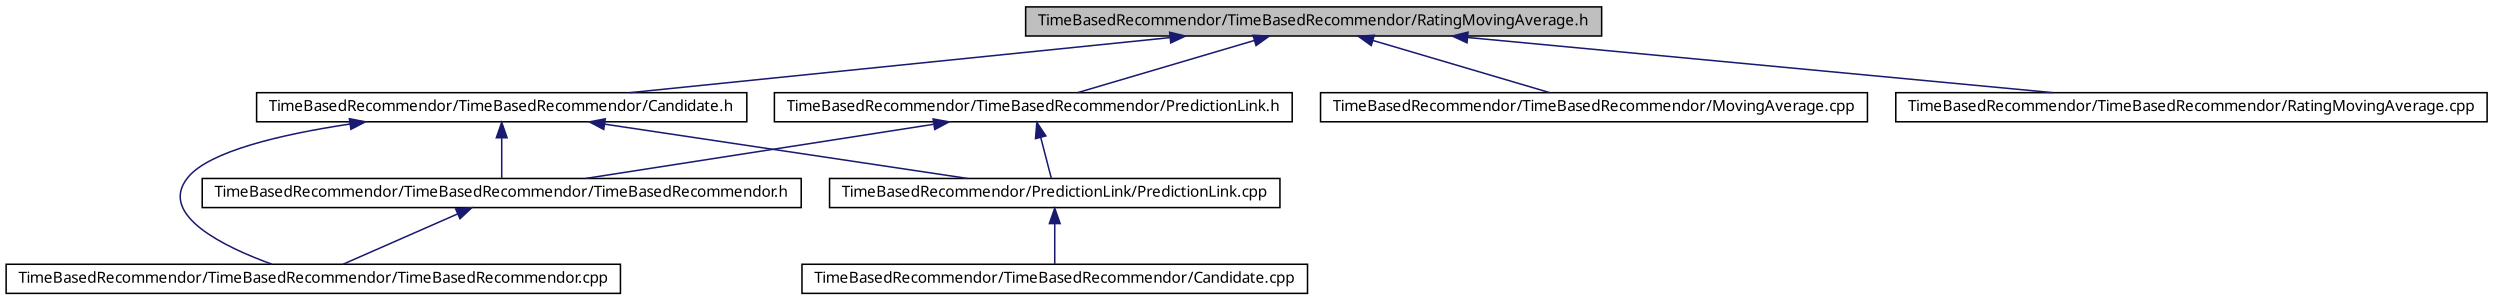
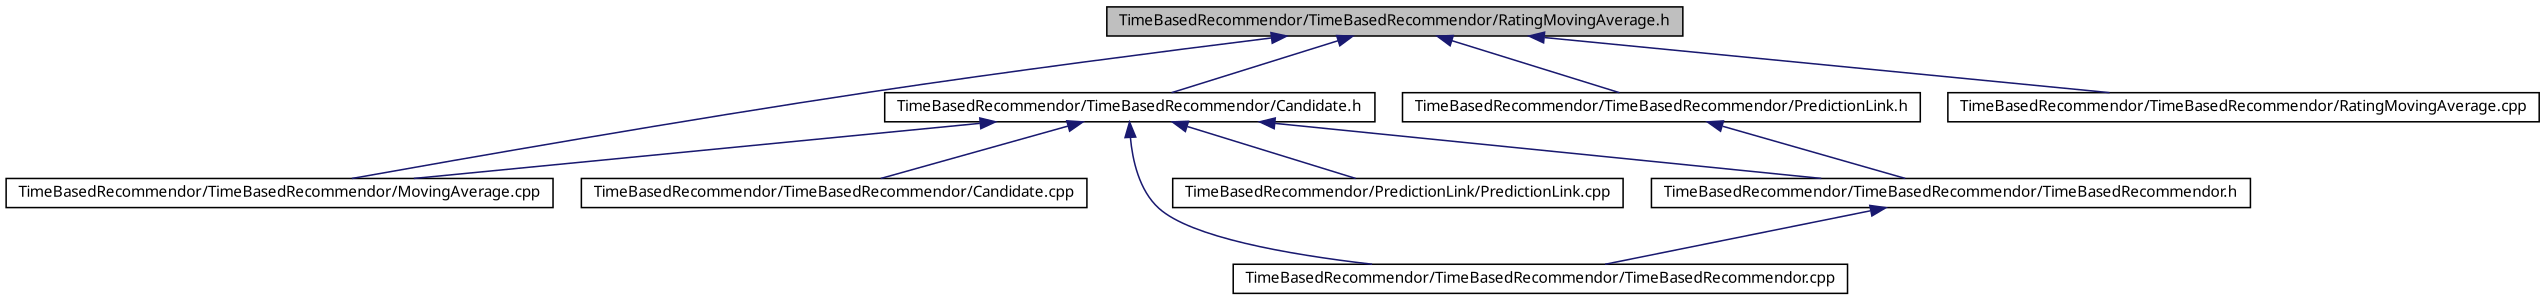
edge "TimeBasedRecommendor/TimeBasedRecommendor/MovingAverage.cpp" -> "TimeBasedRecommendor/TimeBasedRecommendor/Candidate.h": added
edge "TimeBasedRecommendor/PredictionLink/PredictionLink.cpp" -> "TimeBasedRecommendor/TimeBasedRecommendor/PredictionLink.h": removed
edge "TimeBasedRecommendor/TimeBasedRecommendor/Candidate.cpp" -> "TimeBasedRecommendor/PredictionLink/PredictionLink.cpp": now "TimeBasedRecommendor/TimeBasedRecommendor/Candidate.cpp" -> "TimeBasedRecommendor/TimeBasedRecommendor/Candidate.h"
